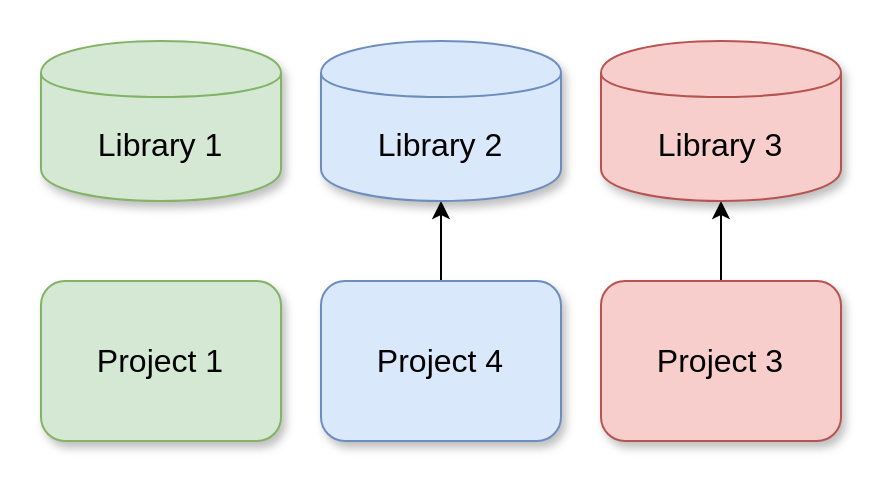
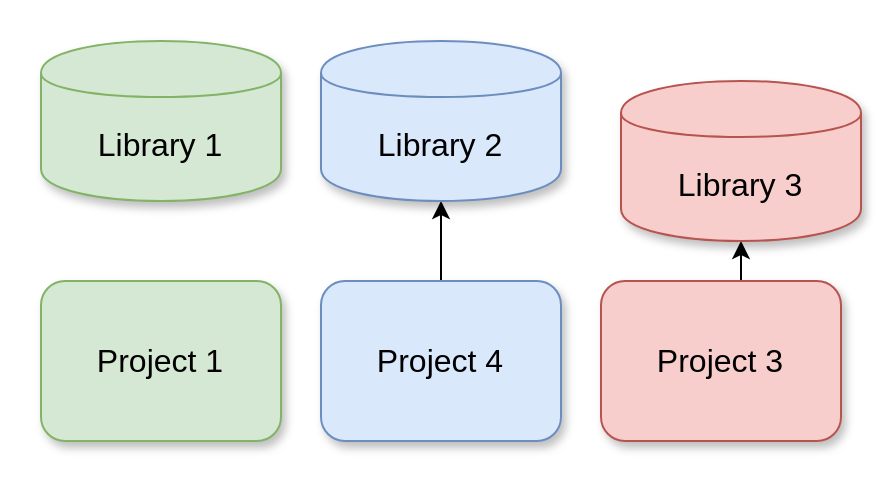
node "Library 3": moved (721, 121) -> (741, 161)
